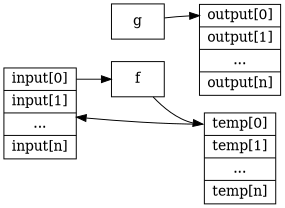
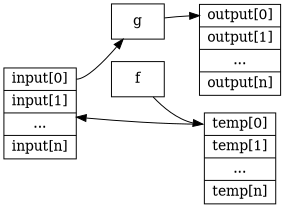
edge "input[0]" -> "f": now "input[0]" -> "g"
